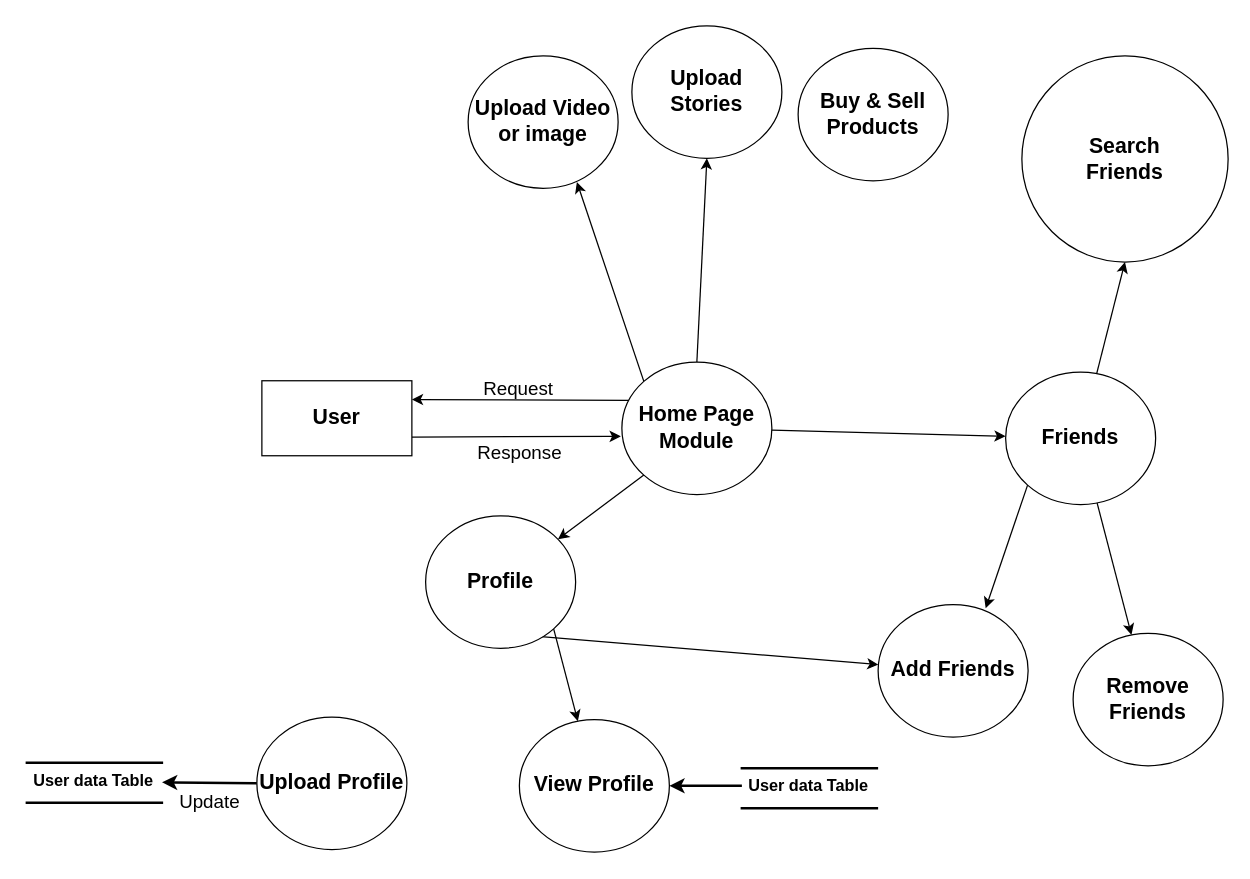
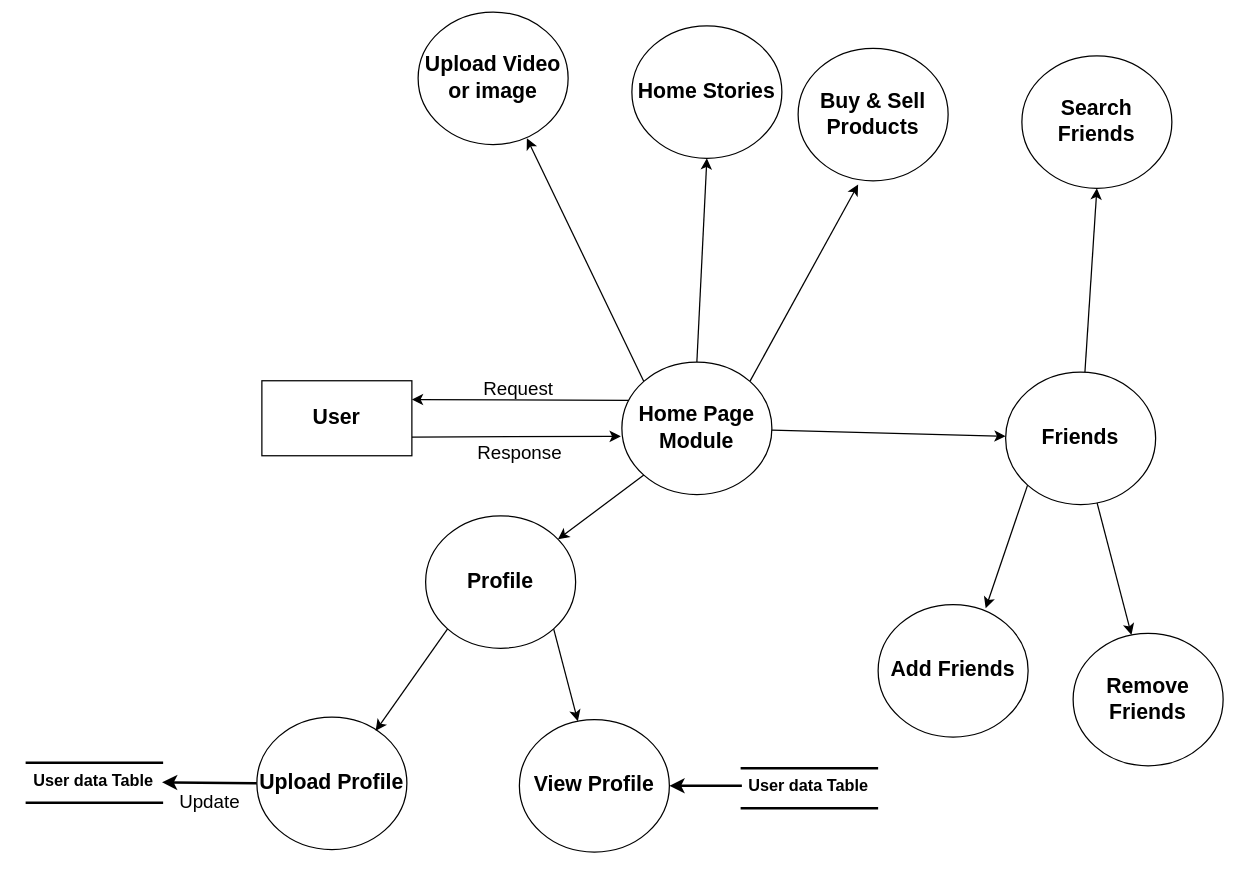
node "Upload Stories": label "Upload Stories" -> "Home Stories"
node "Upload Videoor image": moved (543, 122) -> (493, 78)
node "SearchFriends": size 206x206 -> 150x133
edge "Home PageModule" -> "Buy & SellProducts": added
edge "Profile" -> "Add Friends": now "Profile" -> "Upload Profile"
